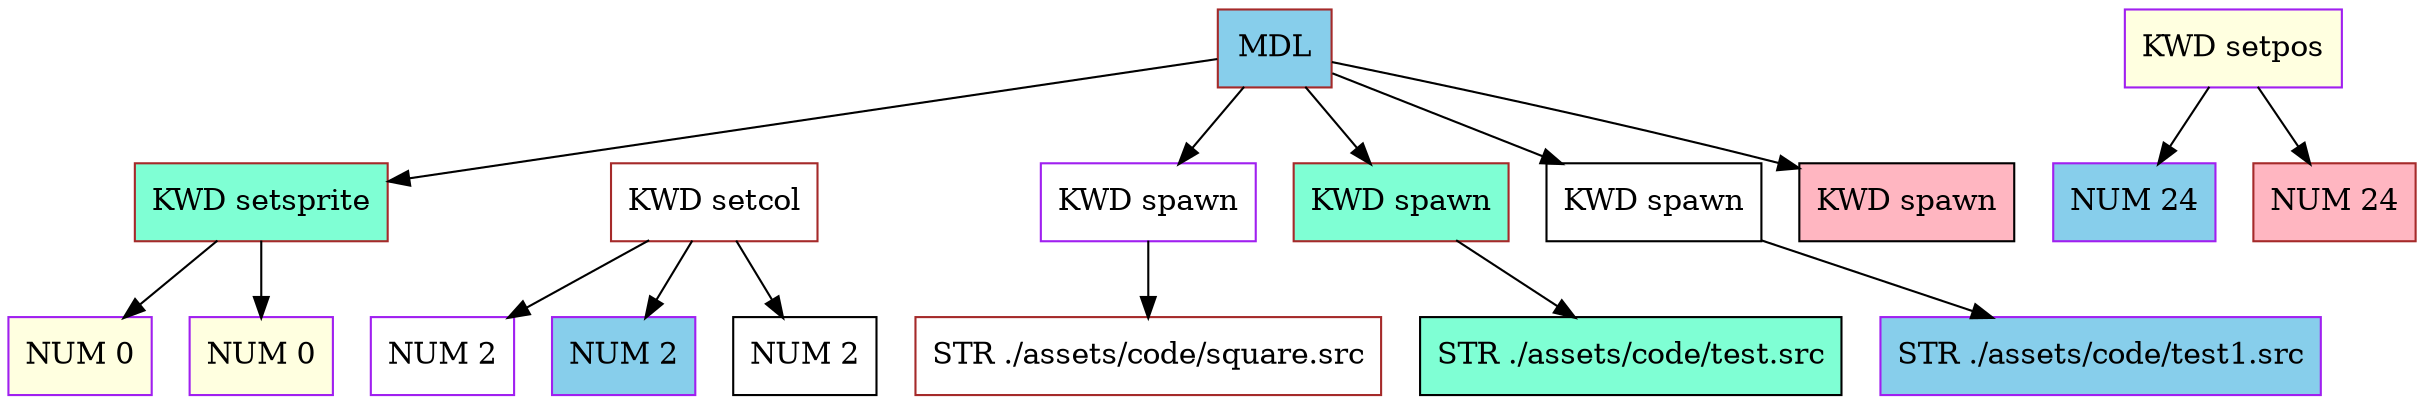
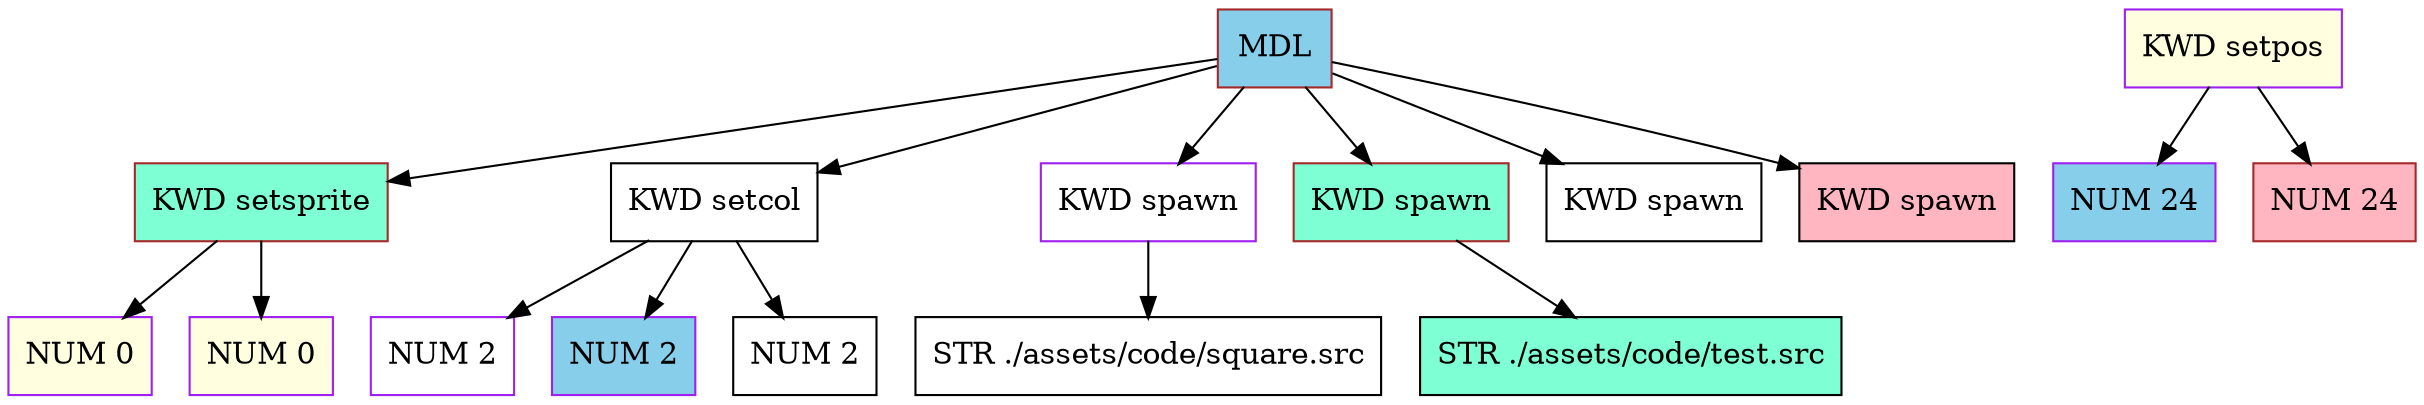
edge "MDL" -> "KWD setcol": added
node "KWD setcol": color brown -> black
node "STR ./assets/code/square.src": color brown -> black
node "STR ./assets/code/test1.src": removed
